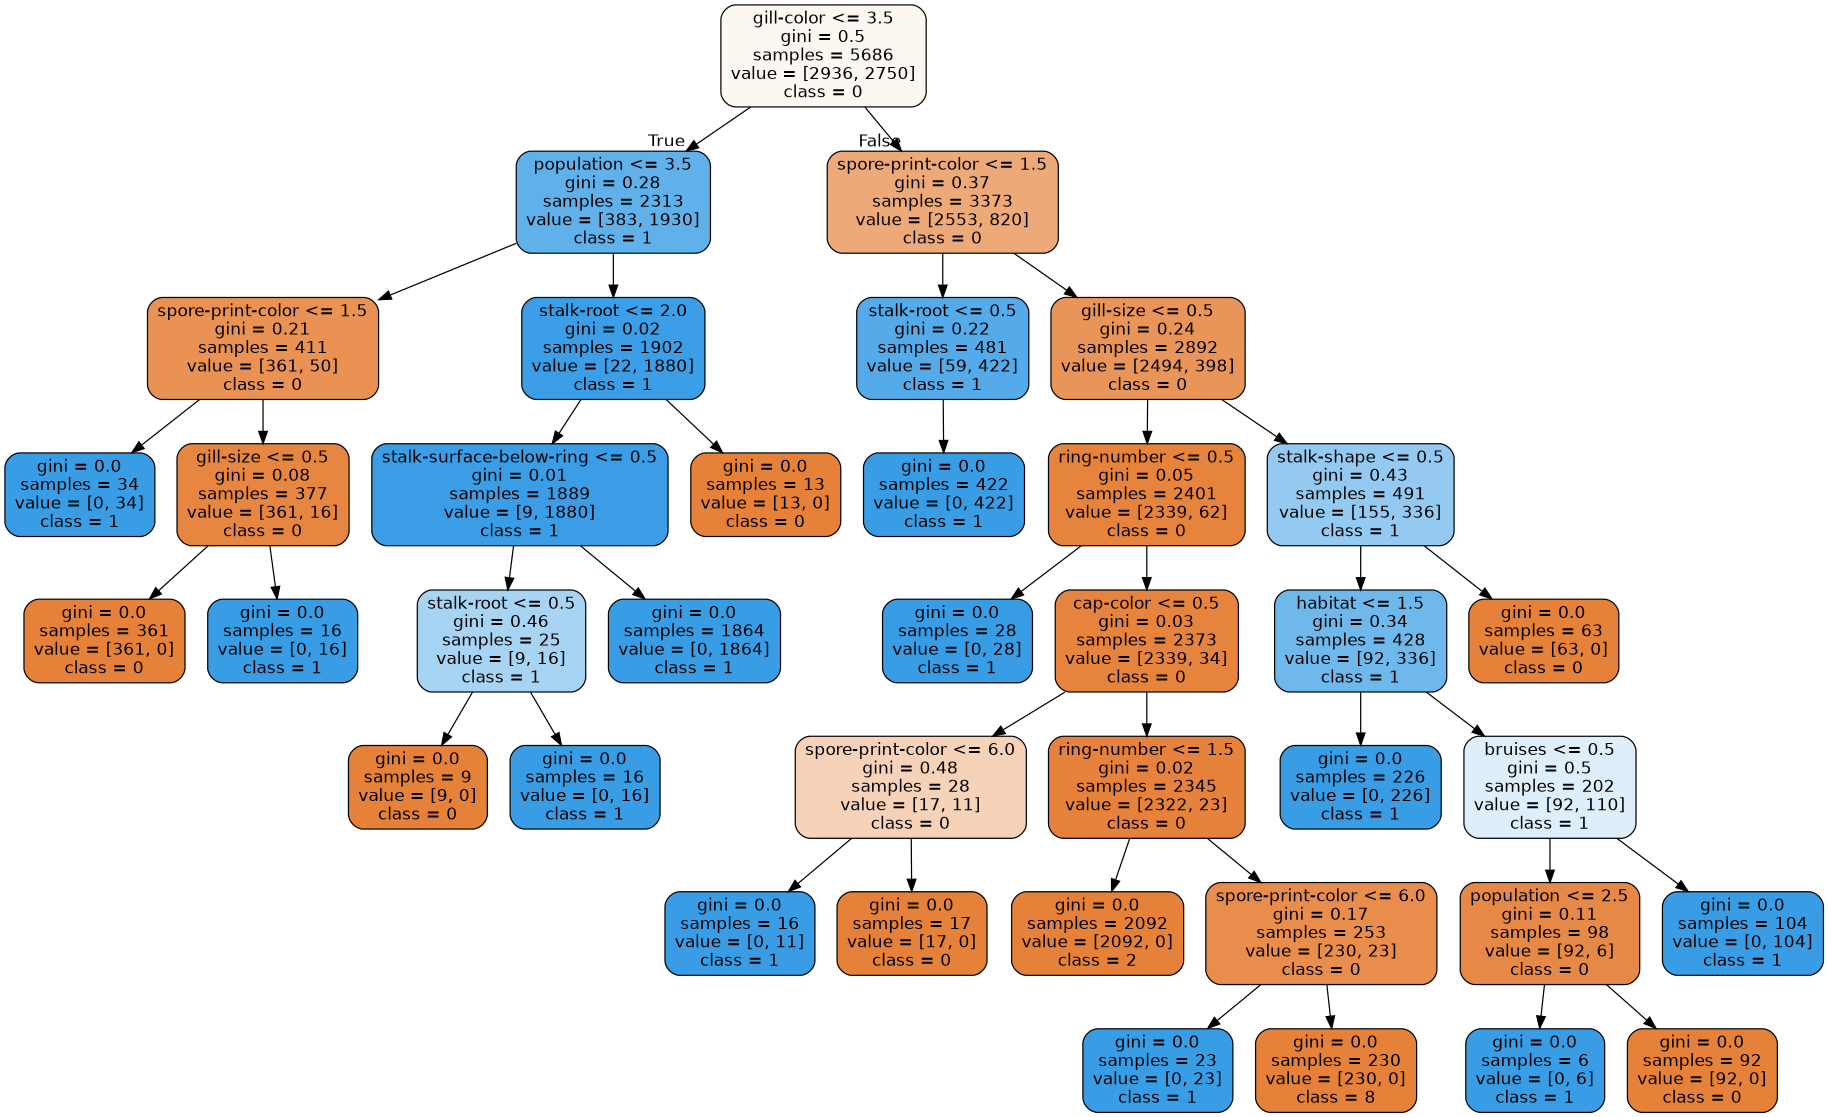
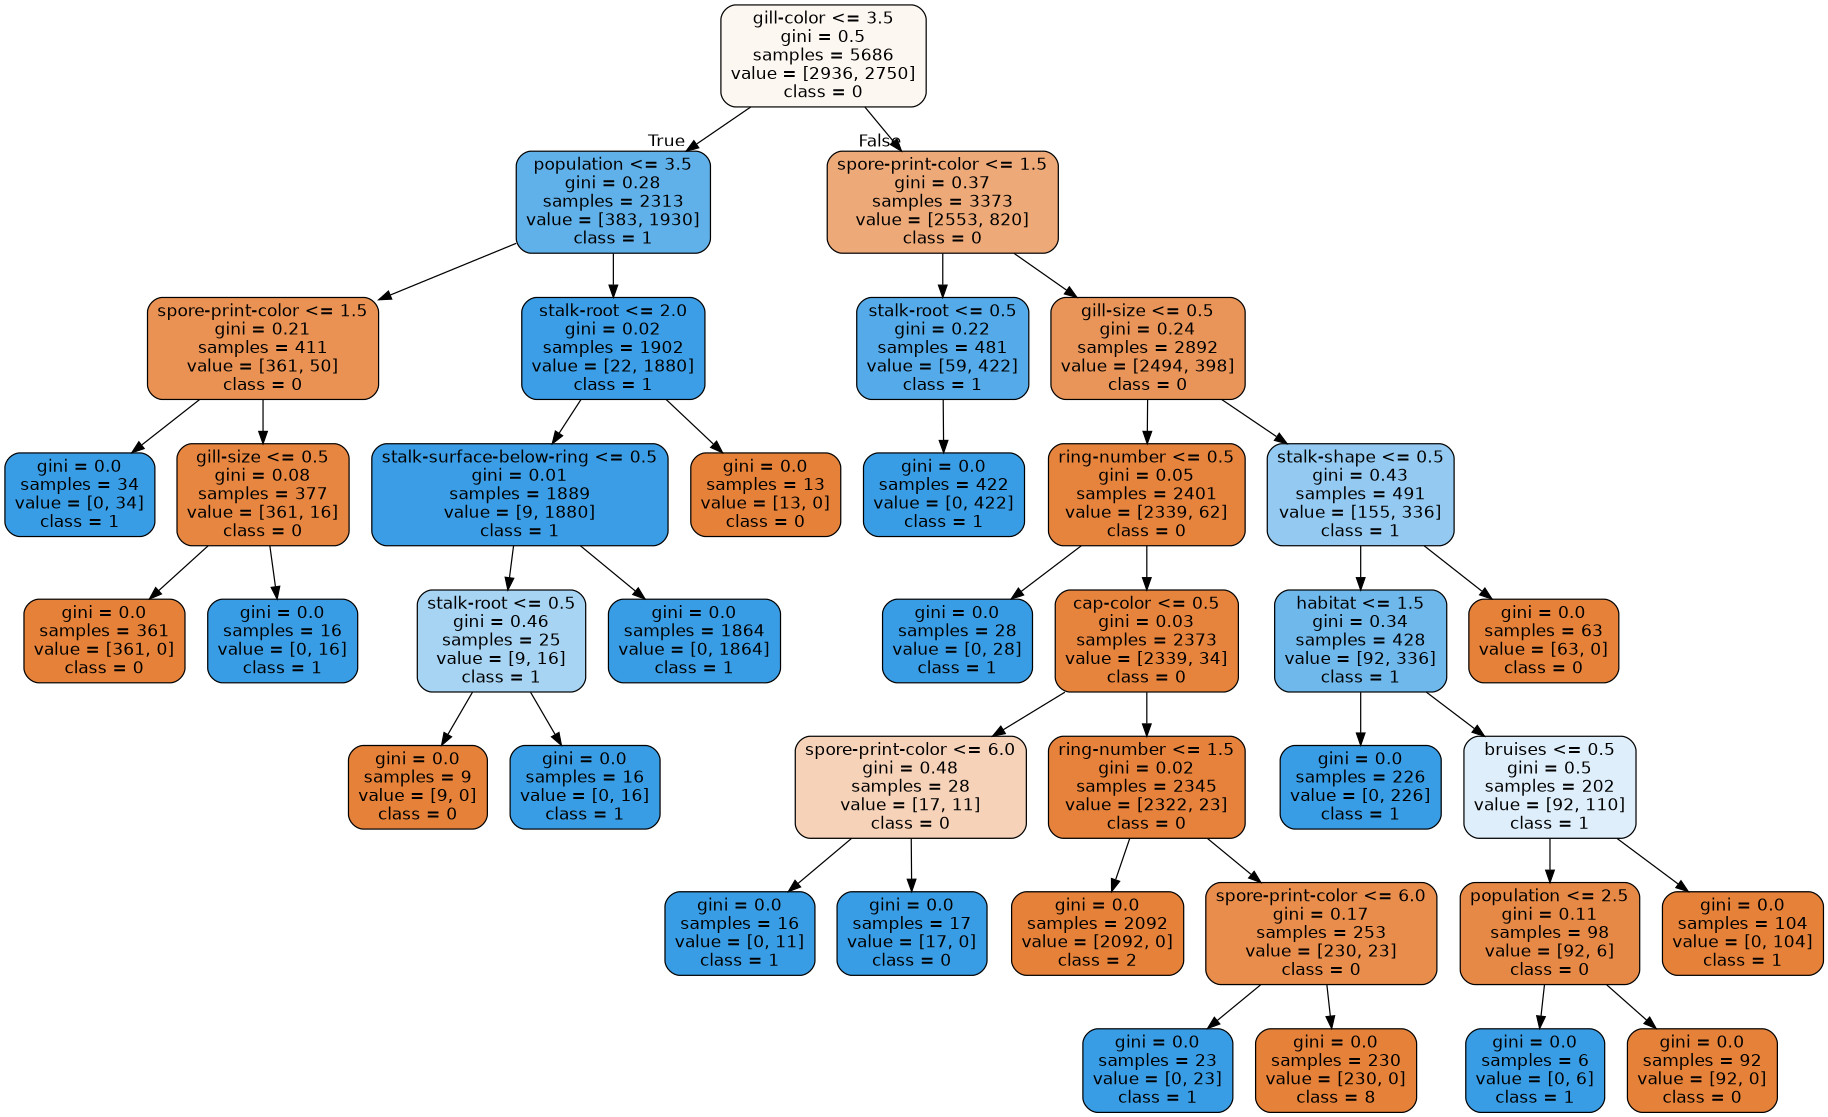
node "gini = 0.0 samples = 17 value = [17, 0] class = 0": fillcolor #e58139ff -> #399de5ff
node "gini = 0.0 samples = 104 value = [0, 104] class = 1": fillcolor #399de5ff -> #e58139ff
